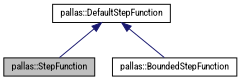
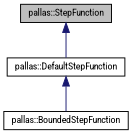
edge "pallas::StepFunction" -> "pallas::DefaultStepFunction": reversed
